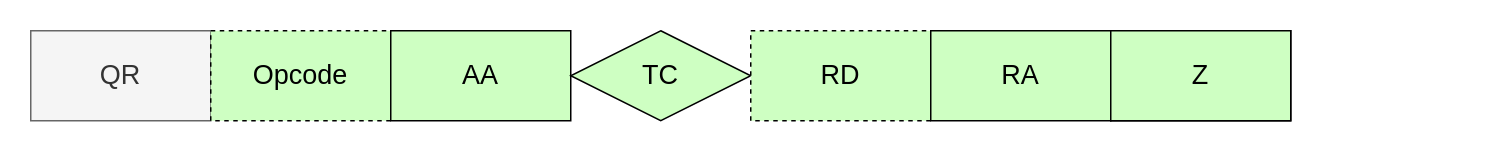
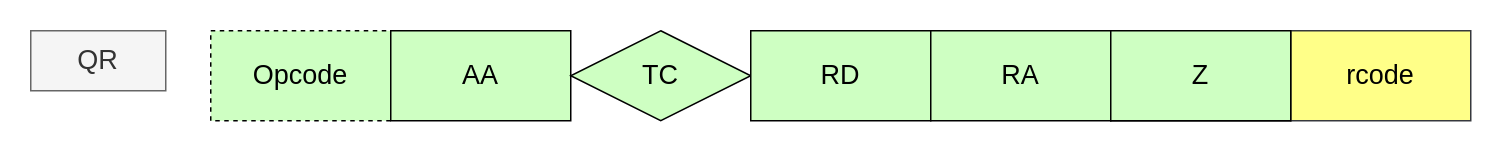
node "QR": size 180x90 -> 135x60
node "RD": style dashed -> solid
node "rcode": added
